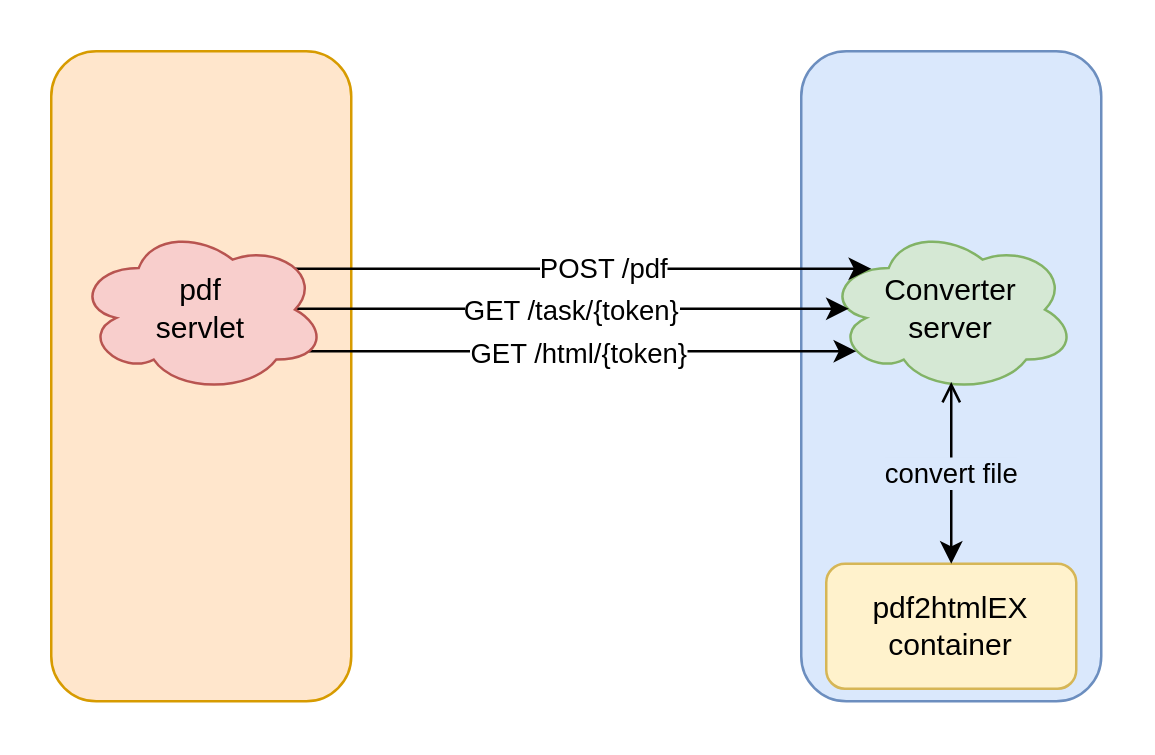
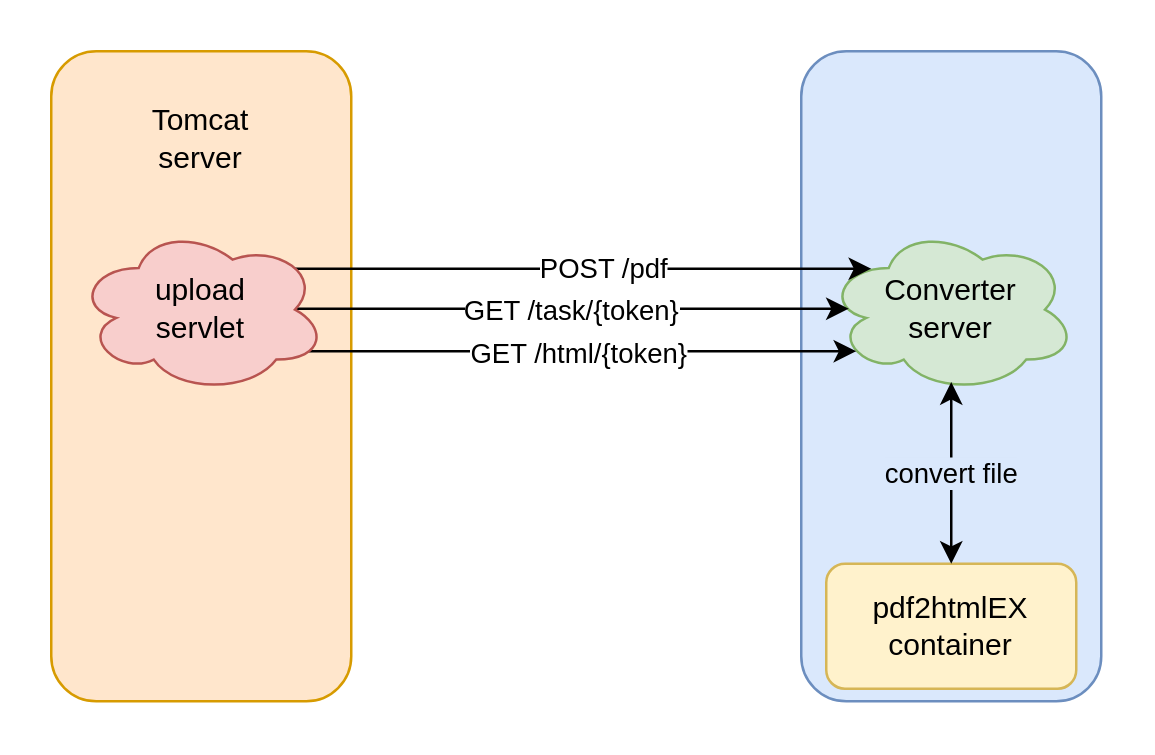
node "Tomcat server": added
node "pdf servlet": label "pdf servlet" -> "upload servlet"
edge "Converterserver" -- "pdf2htmlEX container": arrowhead open -> classic
